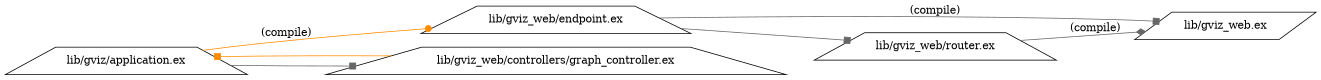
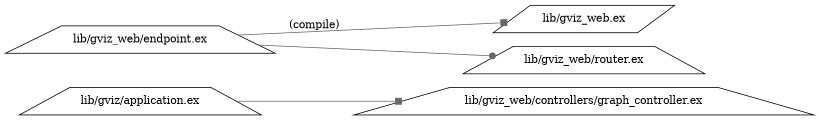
edge "lib/gviz_web/endpoint.ex" -> "lib/gviz_web/router.ex": arrowhead box -> dot
edge "lib/gviz_web/router.ex" -> "lib/gviz_web.ex": removed, label "(compile)"
edge "lib/gviz/application.ex" -> "lib/gviz_web/endpoint.ex": removed, label "(compile)"
edge "lib/gviz_web/controllers/graph_controller.ex" -> "lib/gviz/application.ex": removed
